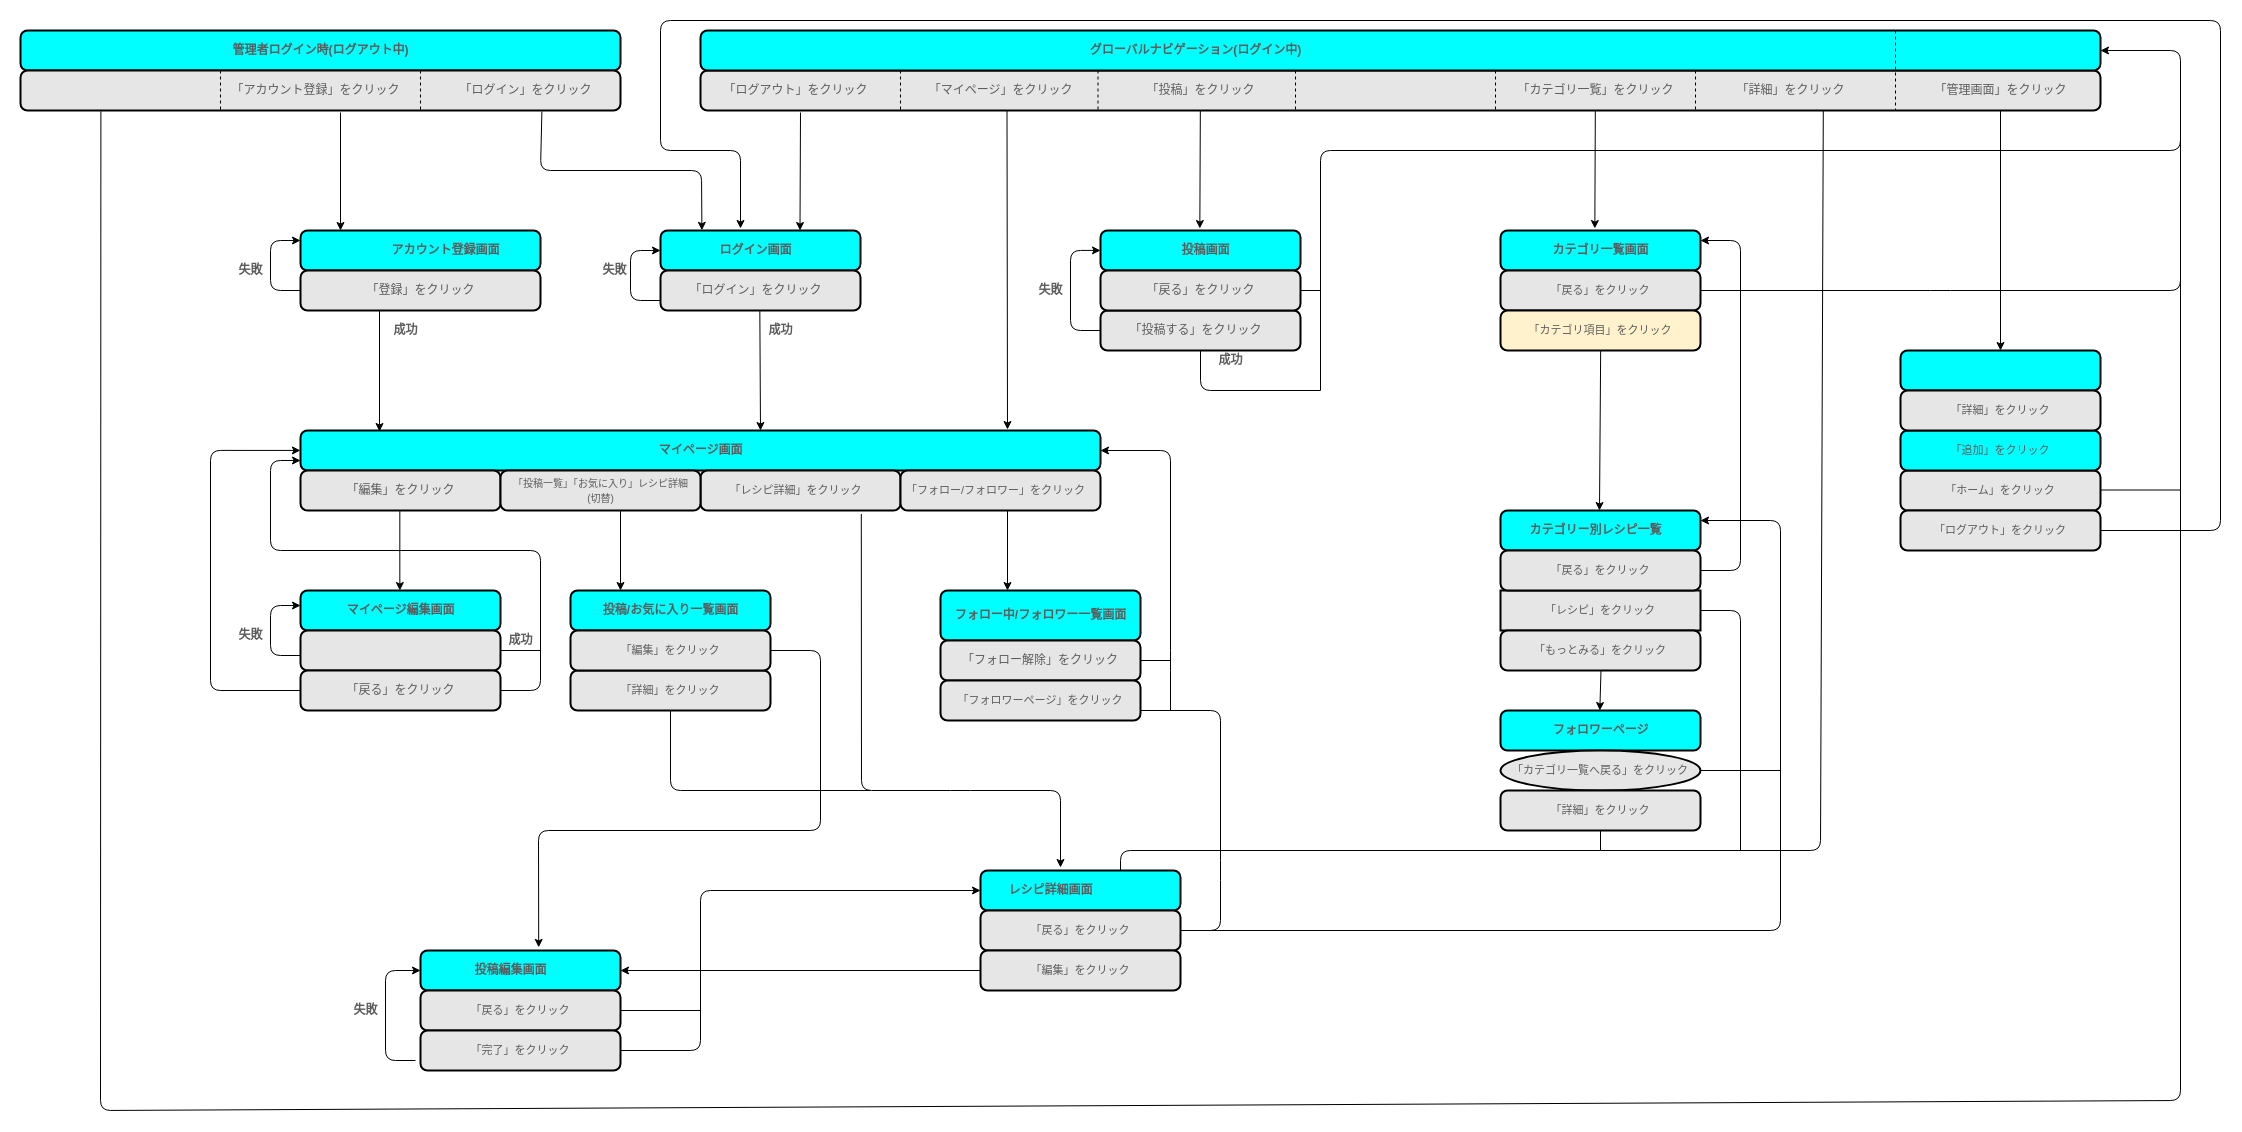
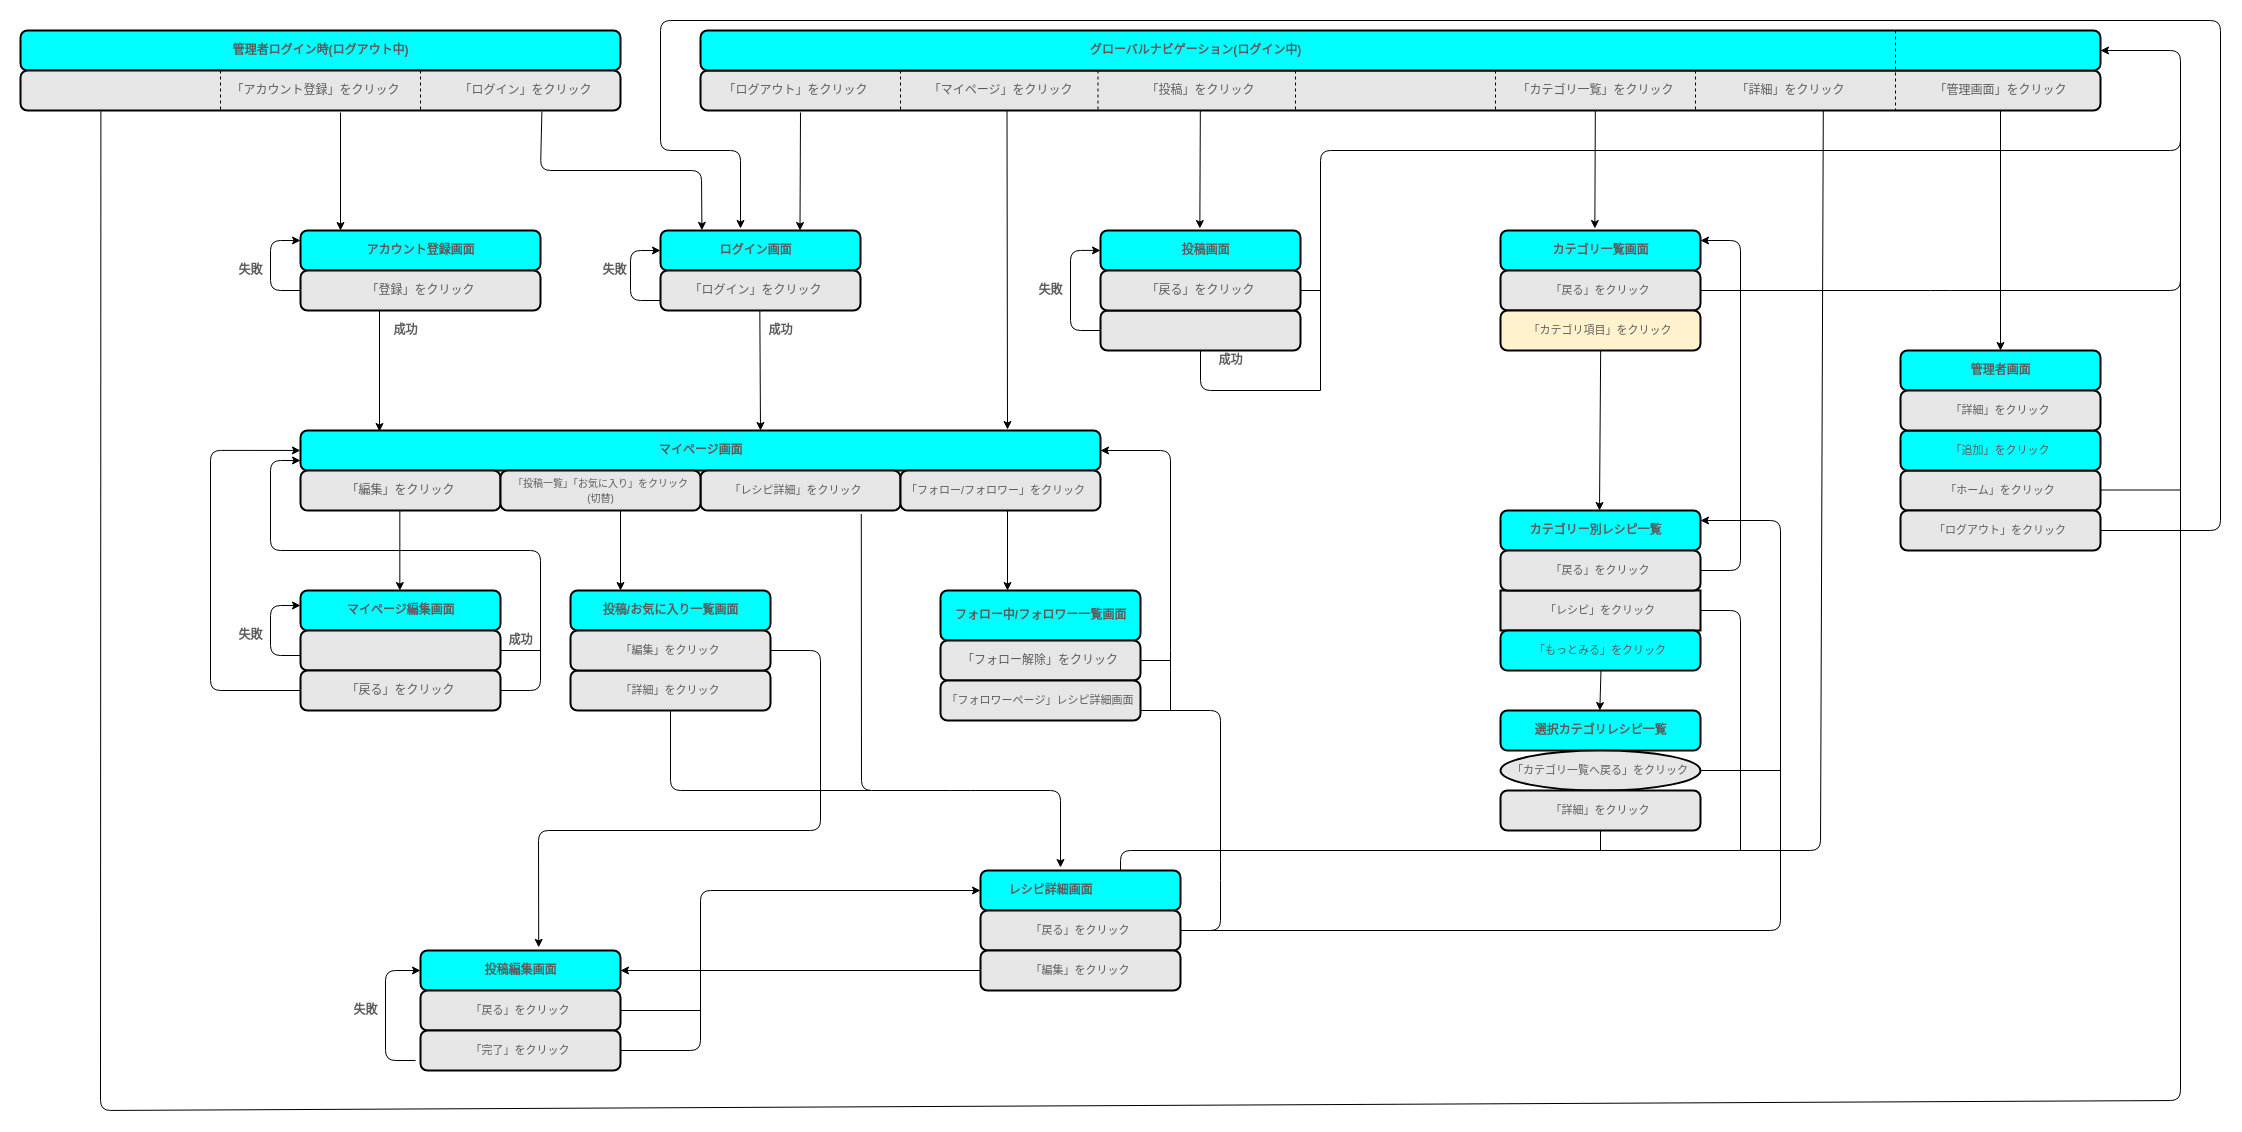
node "アカウント登録画面": moved (446, 251) -> (421, 251)
node "「投稿する」をクリック": removed
node "管理者画面": added
node "「投稿一覧」「お気に入り」レシピ詳細 (切替)": label "「投稿一覧」「お気に入り」レシピ詳細 (切替)" -> "「投稿一覧」「お気に入り」をクリック (切替)"
node "「もっとみる」をクリック": fillcolor #e6e6e6 -> #00ffff
node "「フォロワーページ」をクリック": label "「フォロワーページ」をクリック" -> "「フォロワーページ」レシピ詳細画面"
node "フォロワーページ": label "フォロワーページ" -> "選択カテゴリレシピ一覧"
node "投稿編集画面": moved (511, 971) -> (521, 971)
